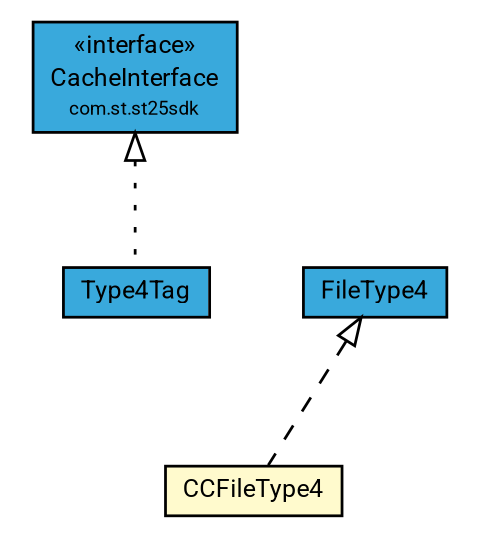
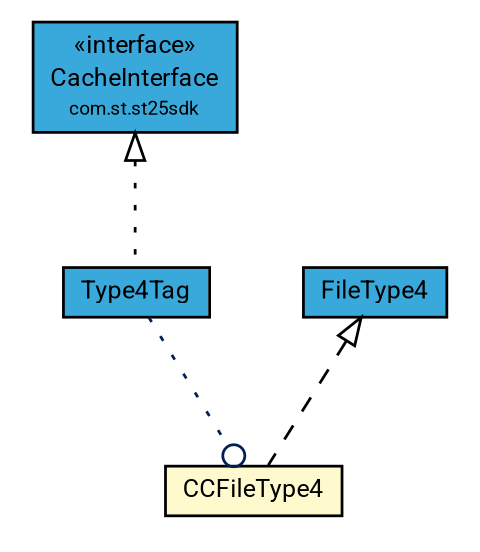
edge "Type4Tag" -> "CCFileType4": added
